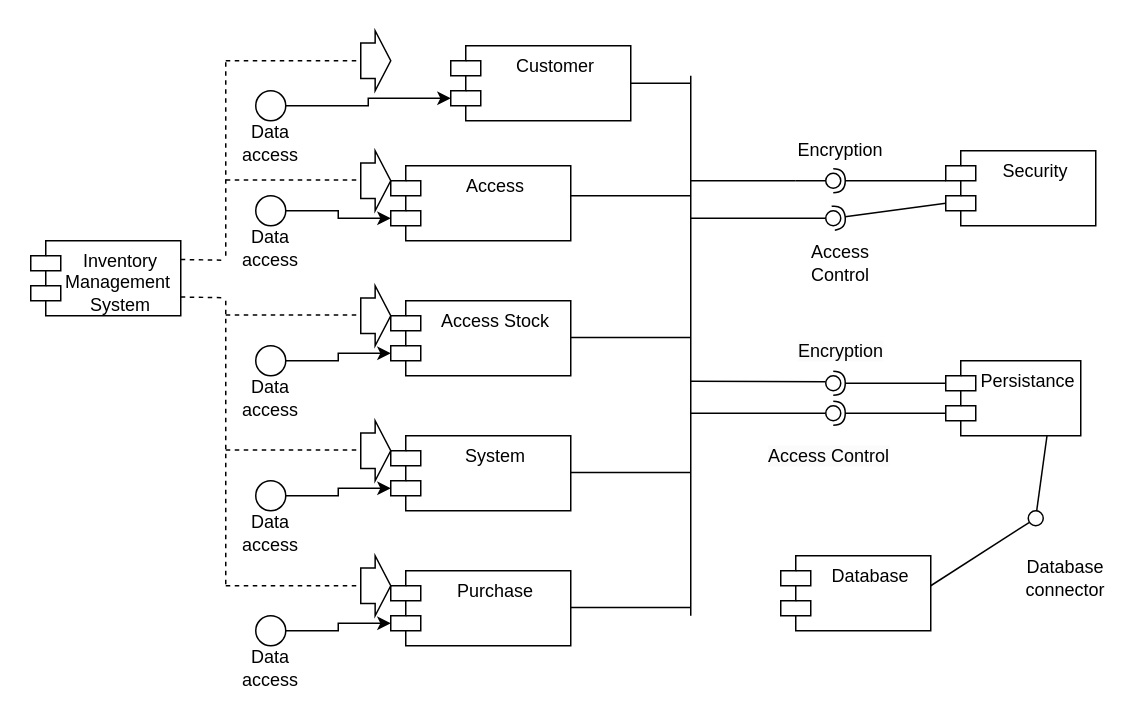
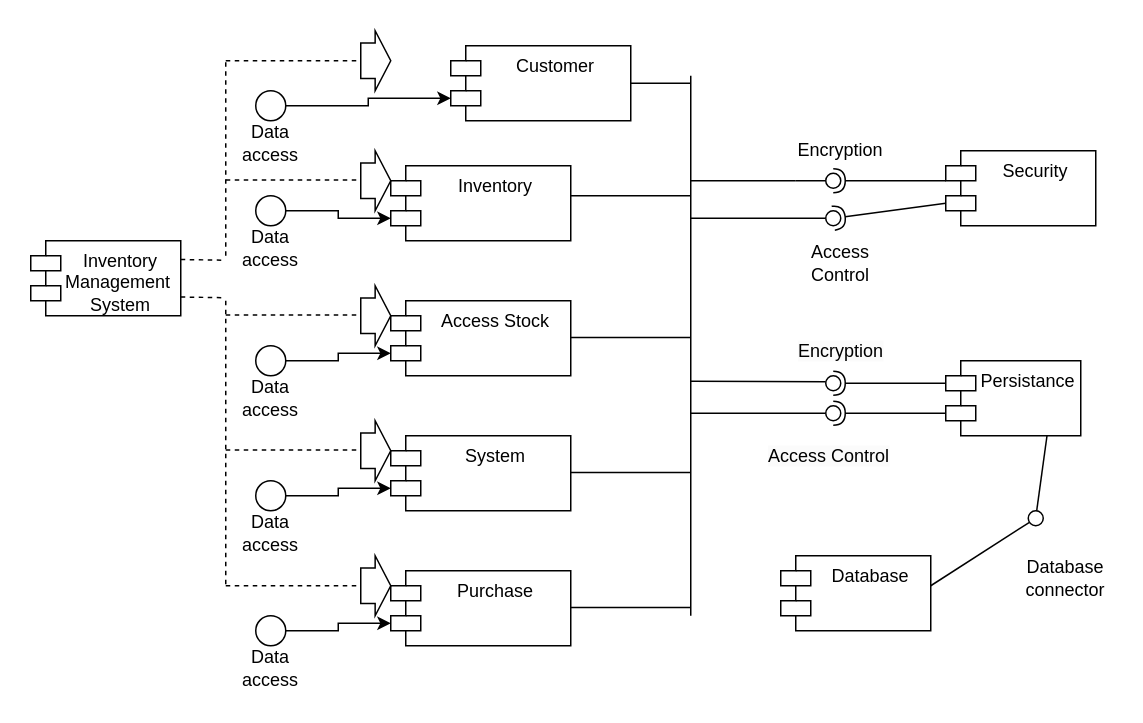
node "Access": label "Access" -> "Inventory"
